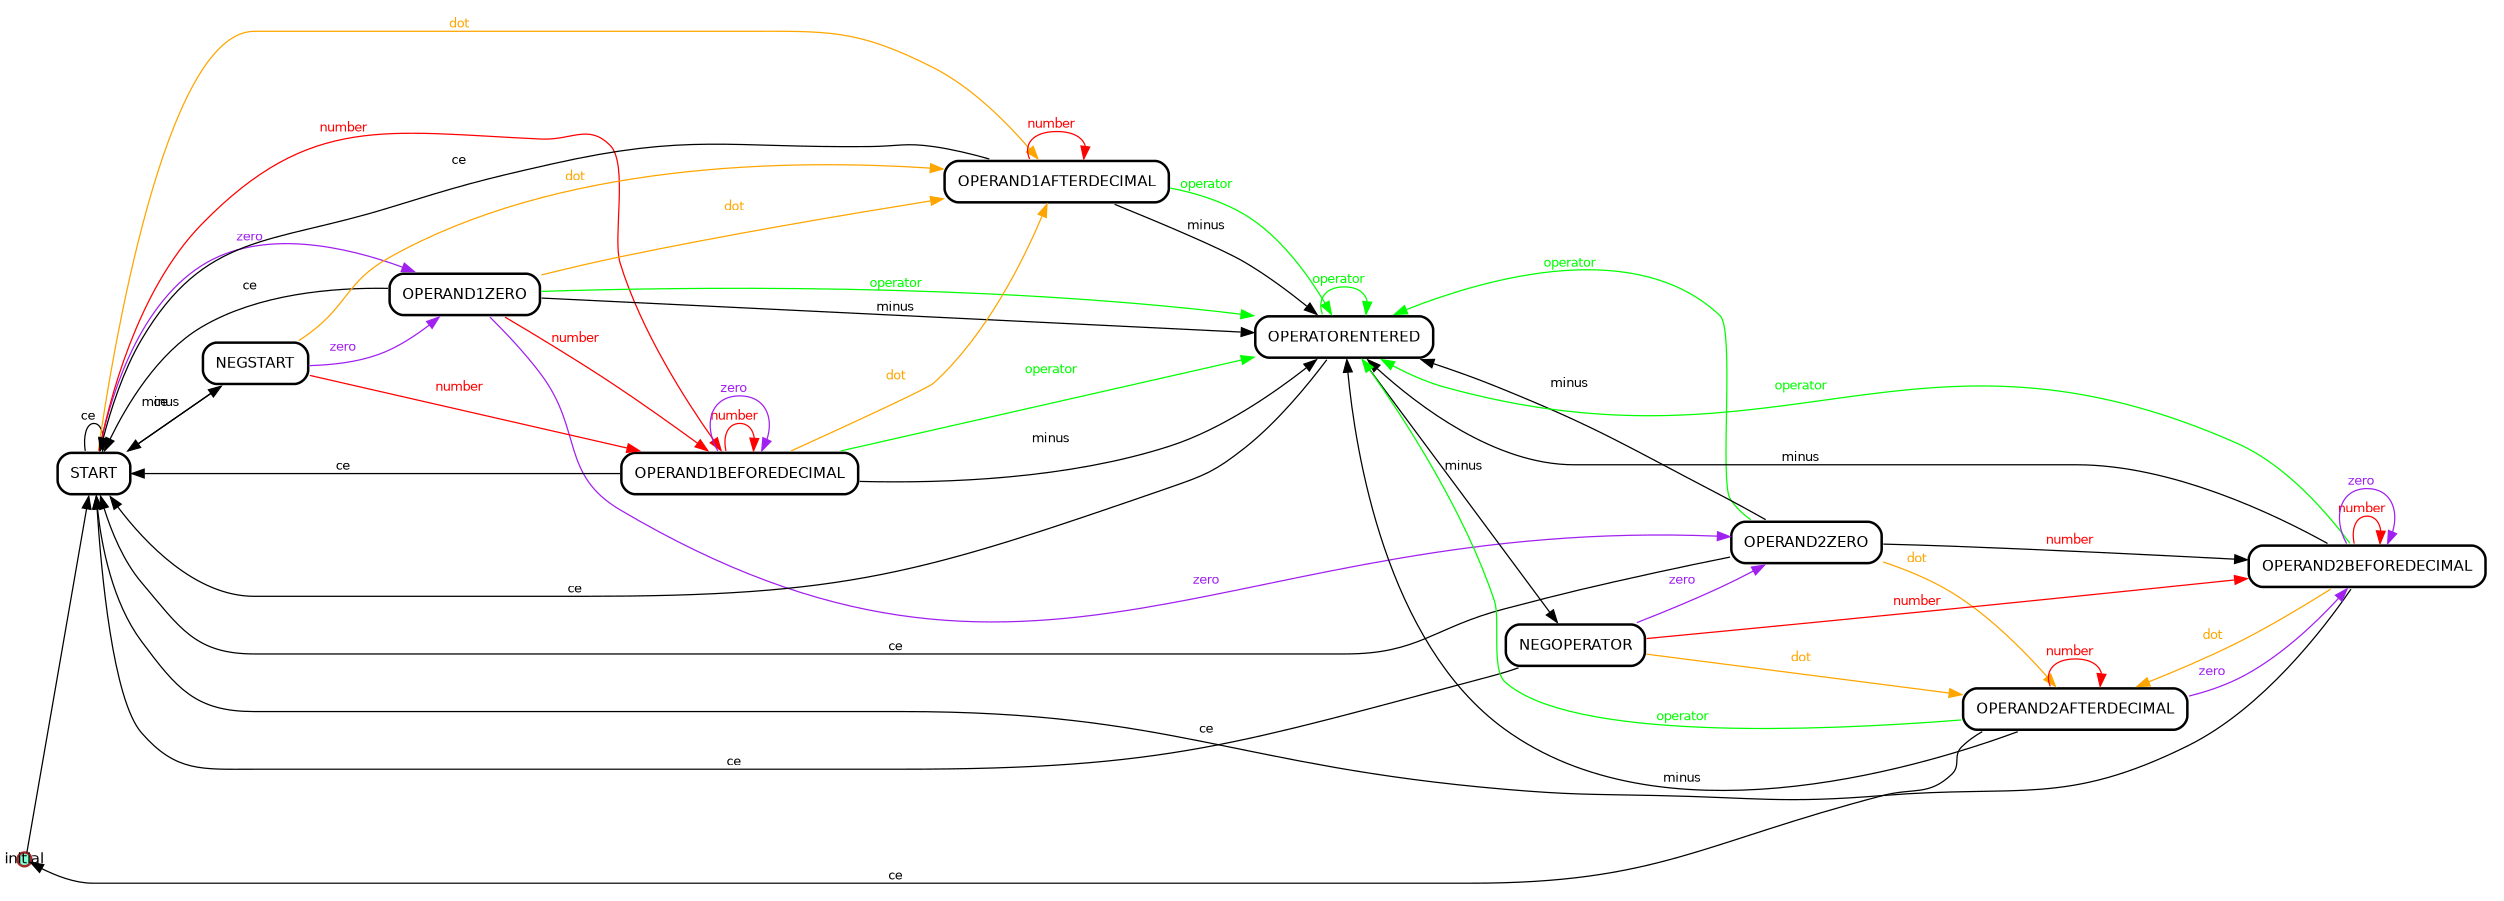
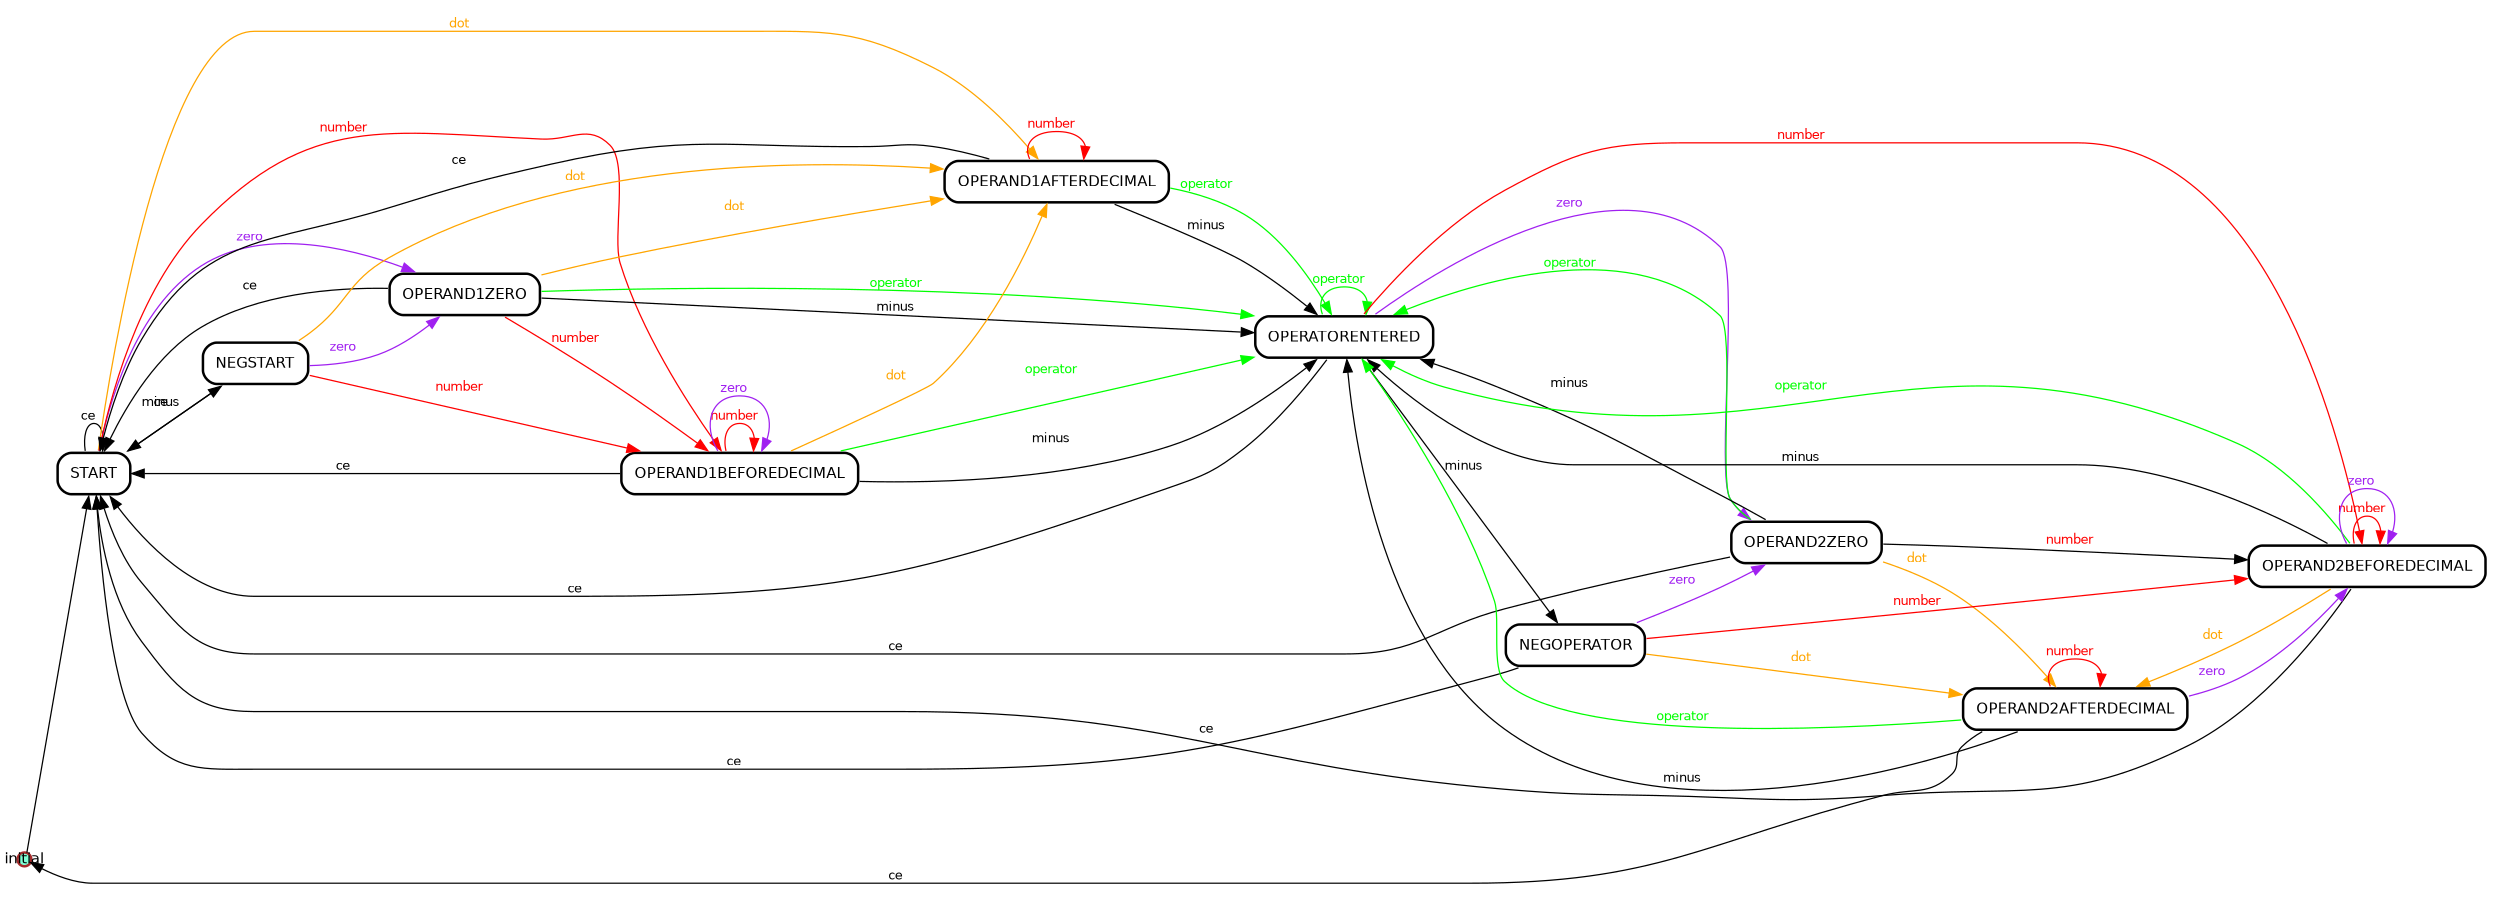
edge "OPERATORENTERED" -> "OPERAND2BEFOREDECIMAL": added, label "number"
edge "OPERAND1ZERO" -> "OPERAND2ZERO": now "OPERATORENTERED" -> "OPERAND2ZERO"
